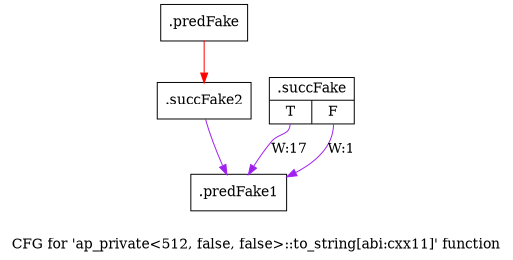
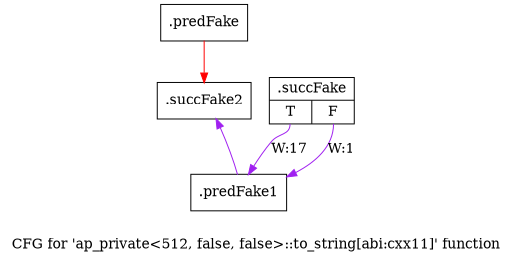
edge ".succFake2" -> ".predFake1": reversed
